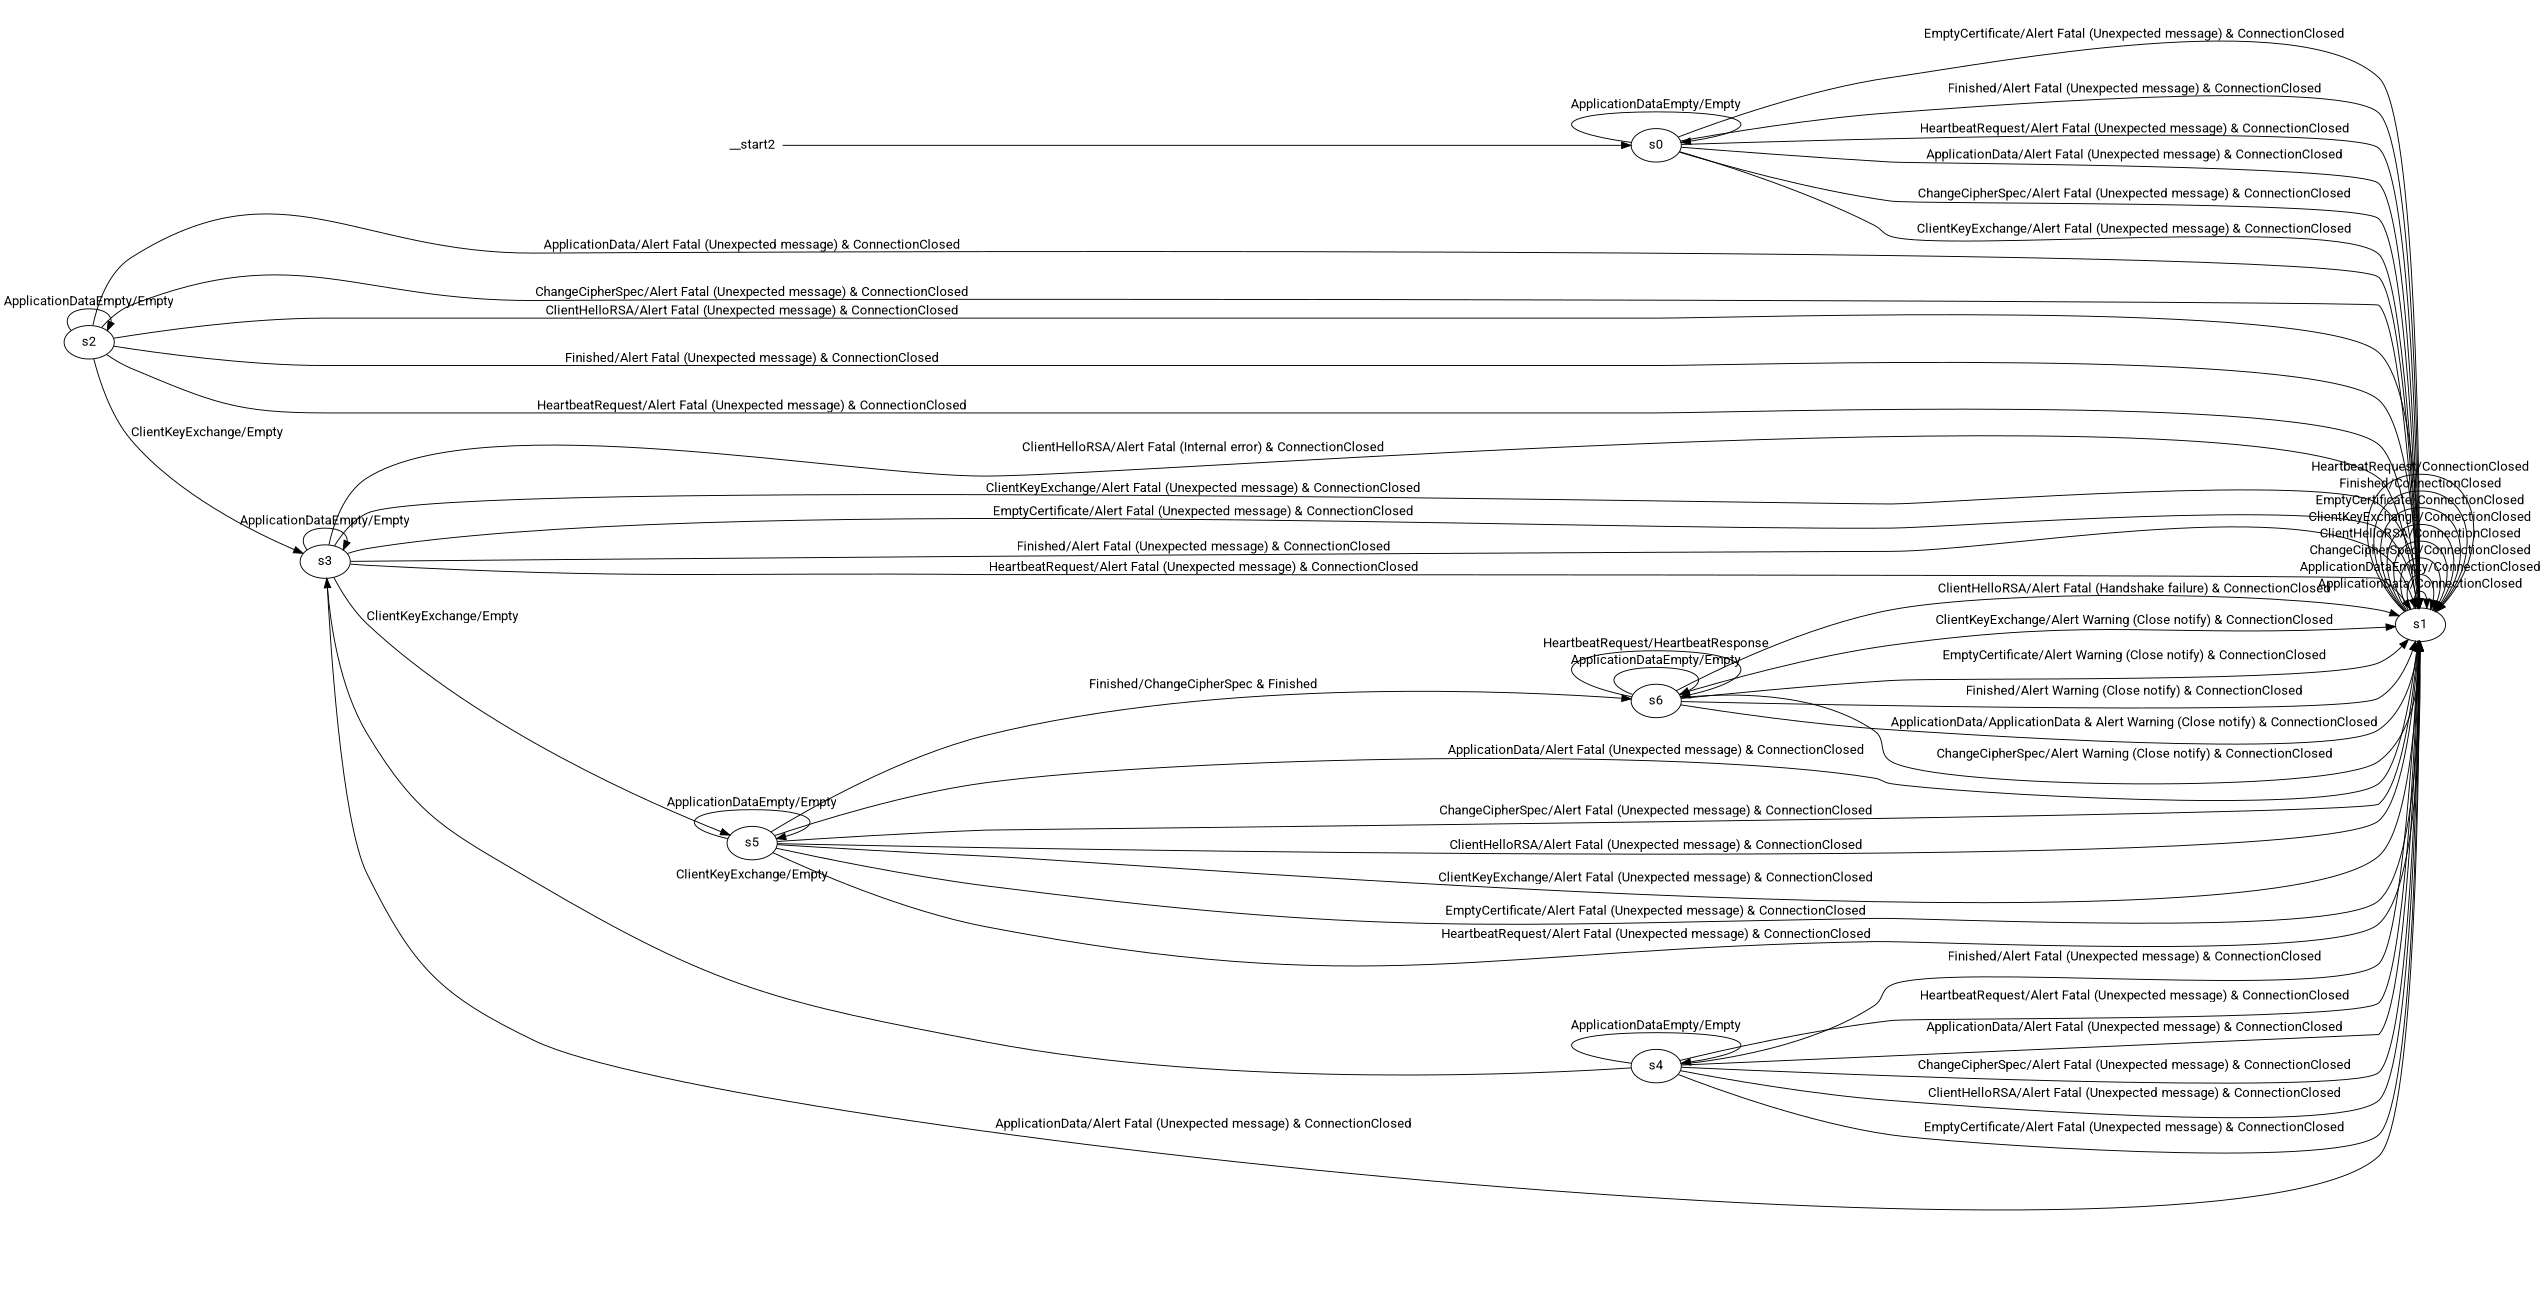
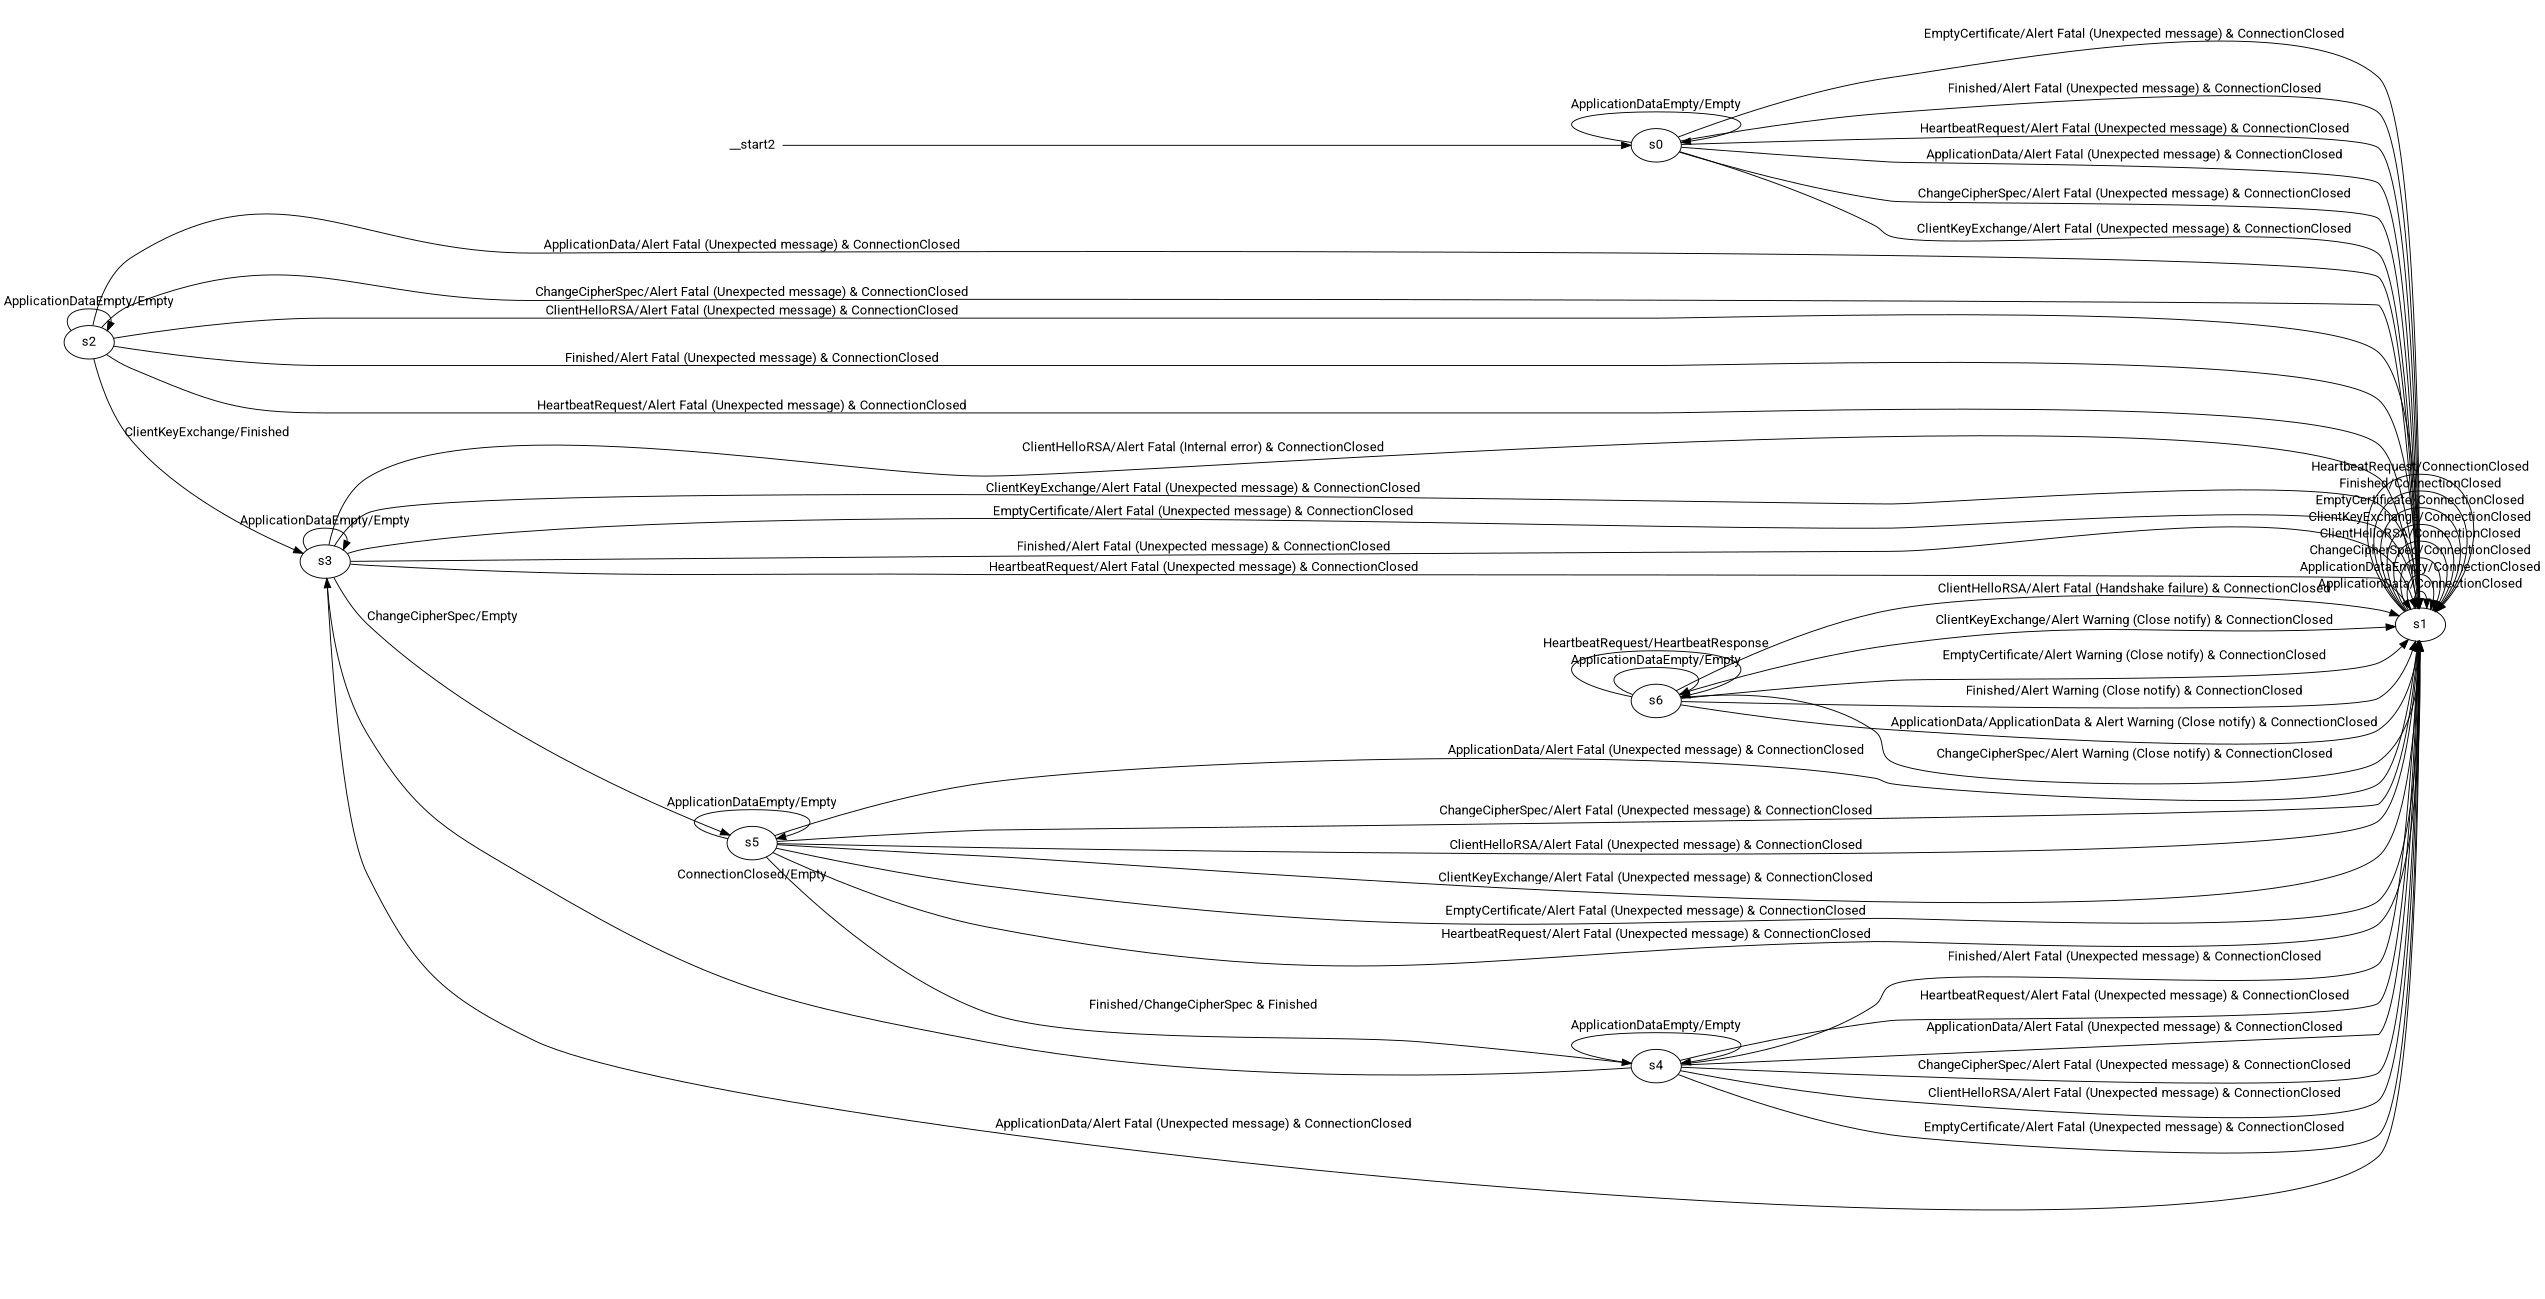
edge "s2" -> "s3": label "ClientKeyExchange/Empty" -> "ClientKeyExchange/Finished"
edge "s3" -> "s5": label "ClientKeyExchange/Empty" -> "ChangeCipherSpec/Empty"
edge "s5" -> "s6": now "s5" -> "s4"
edge "s4" -> "s3": label "ClientKeyExchange/Empty" -> "ConnectionClosed/Empty"
